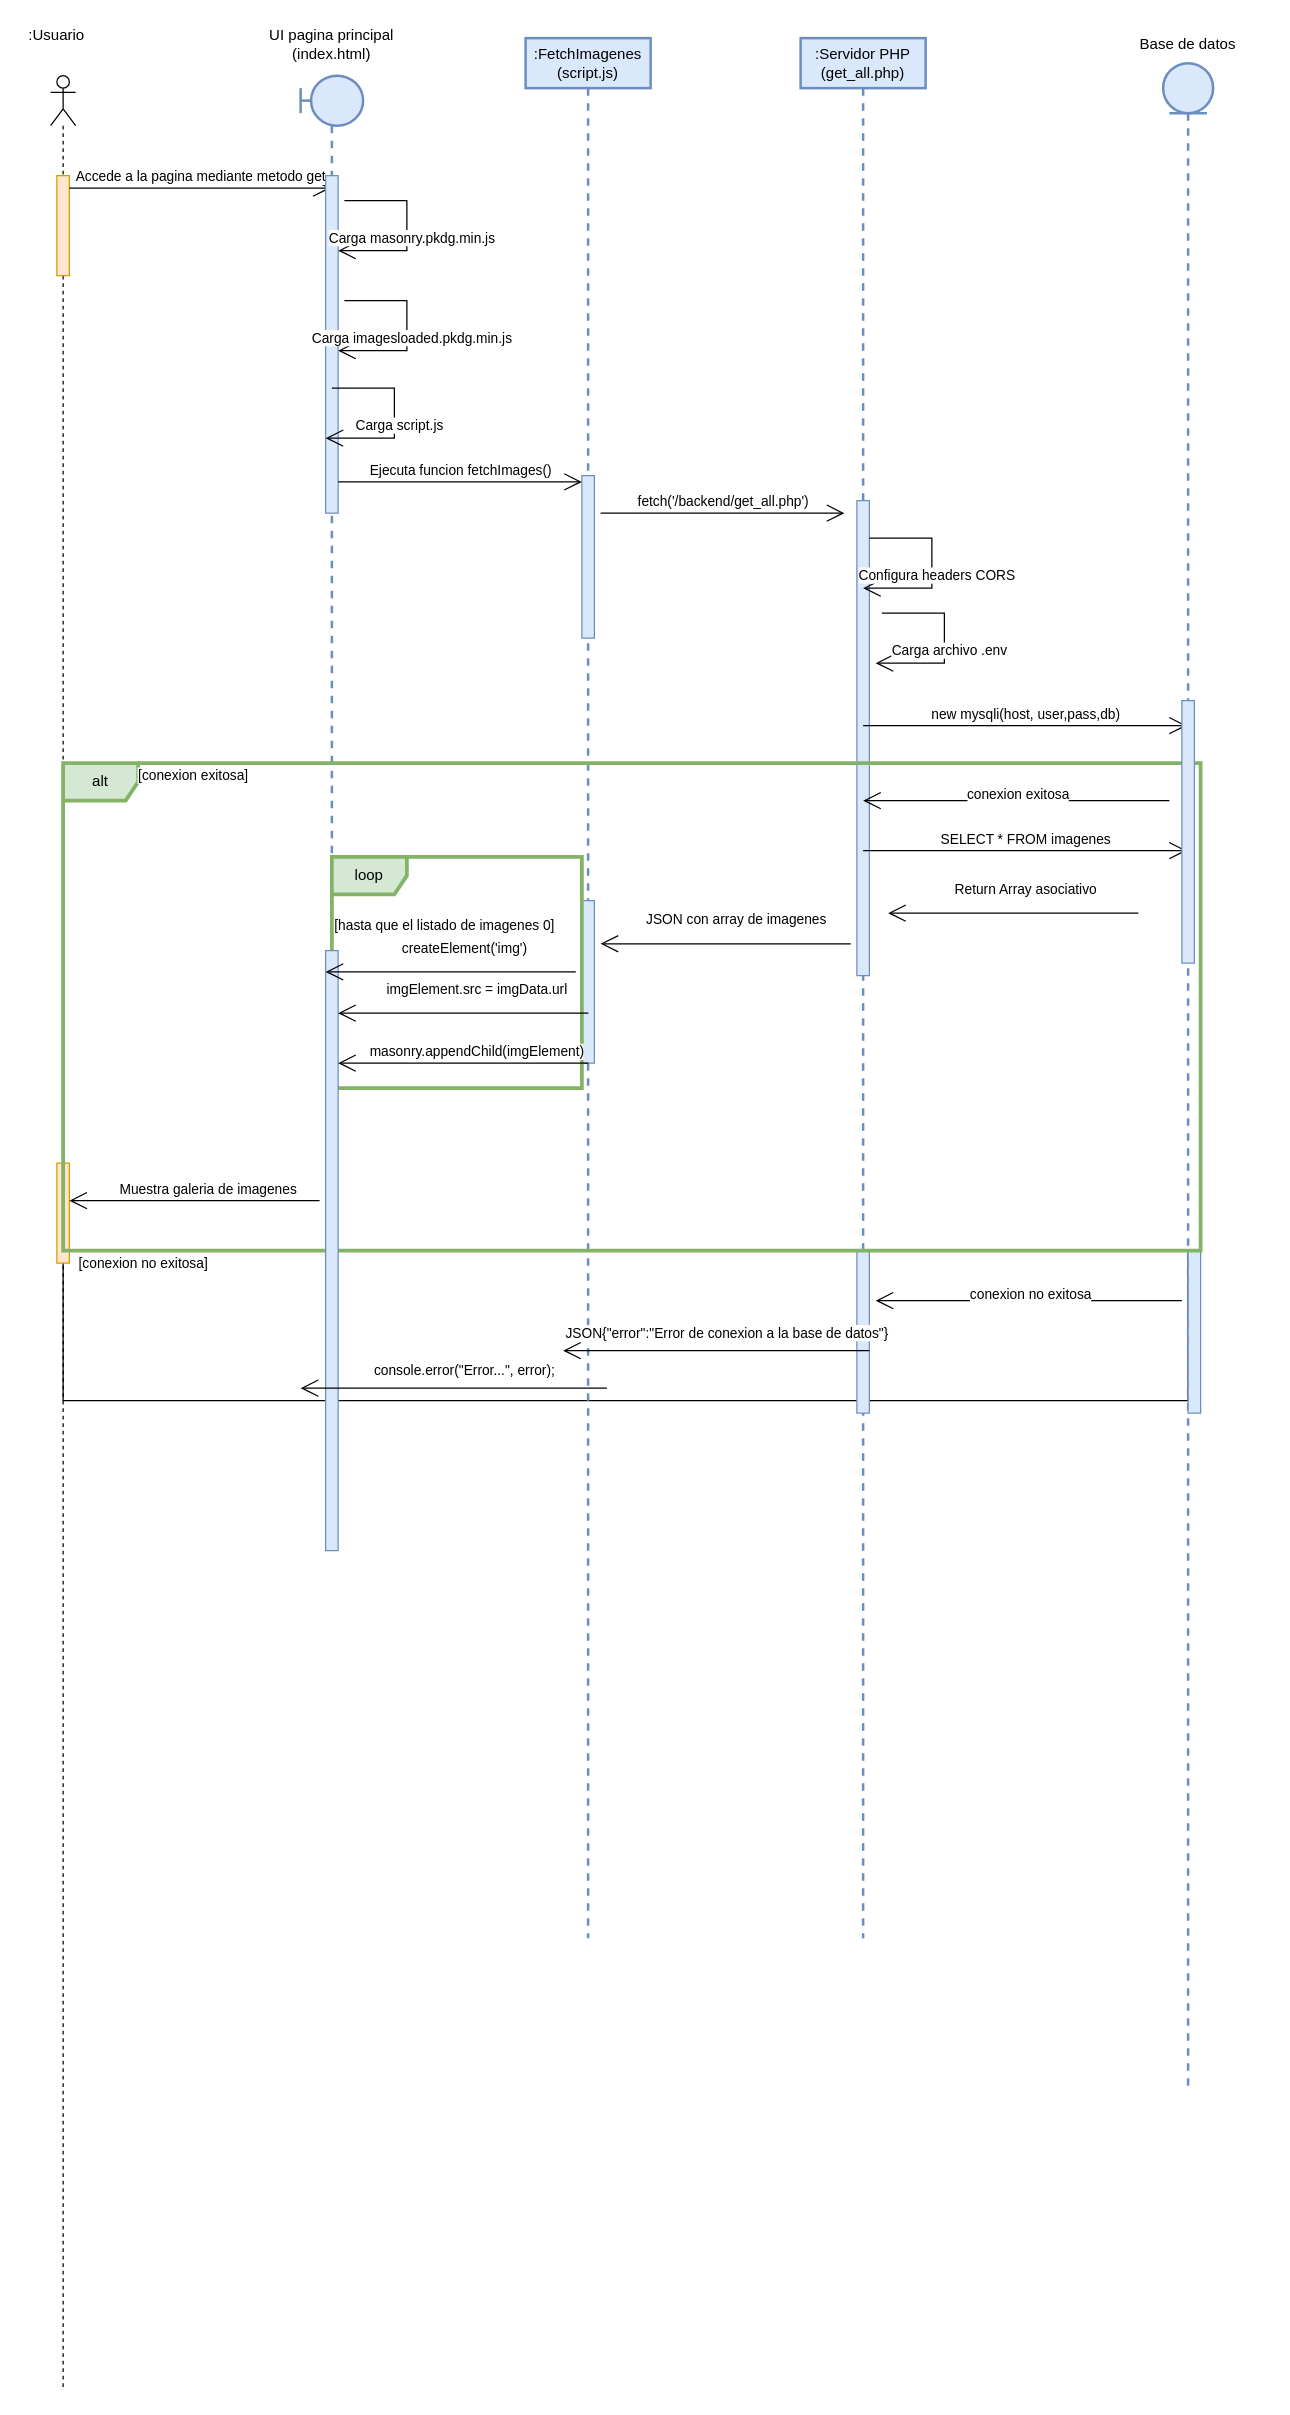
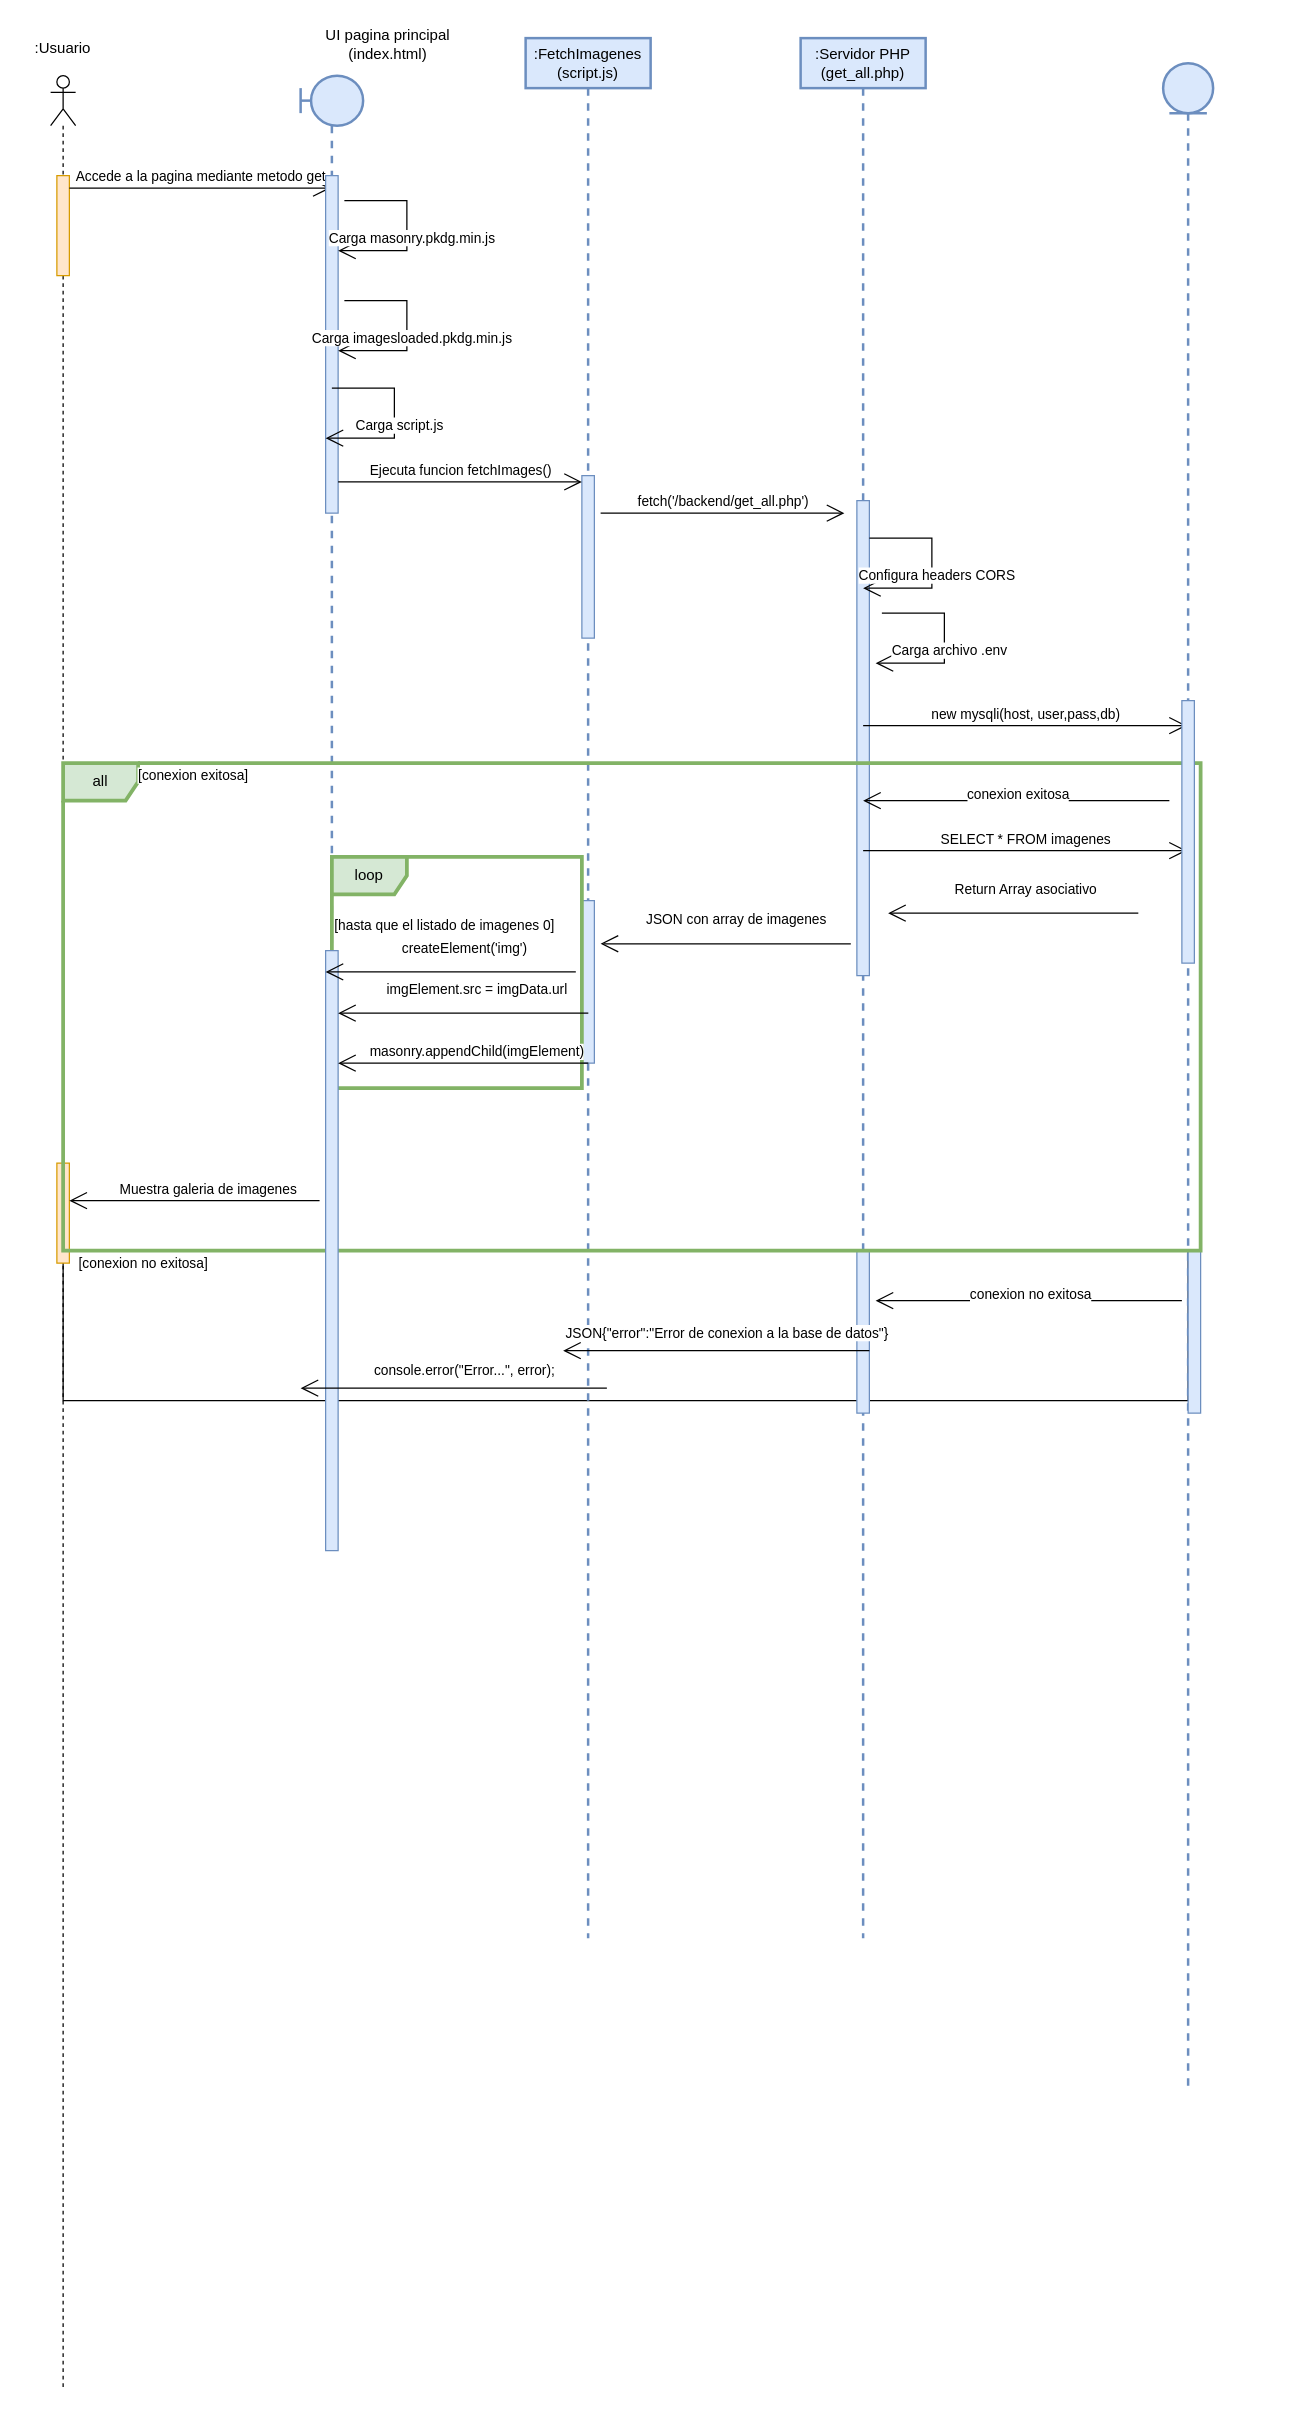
node ":Usuario": moved (57, 44) -> (63, 57)
node "UI pagina principal (index.html)": moved (332, 44) -> (388, 44)
node "Base de datos": removed
node "alt": label "alt" -> "all"
